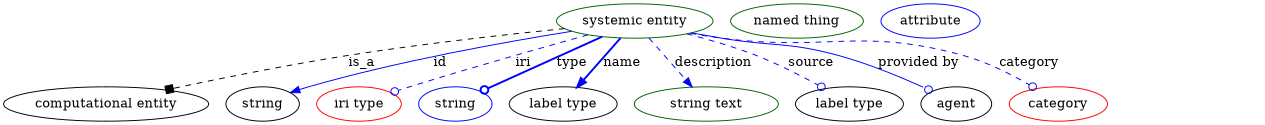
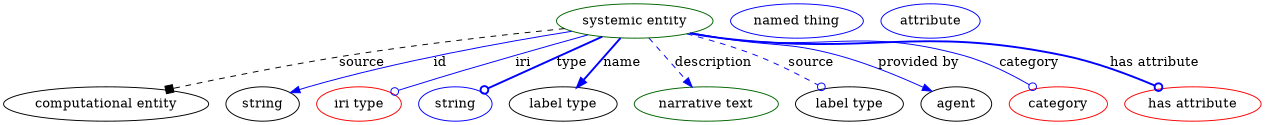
node "named thing": color darkgreen -> blue
edge "systemic entity" -> "category": style dashed -> solid
edge "systemic entity" -> "agent": arrowhead odot -> normal
edge "systemic entity" -> "computational entity": label "is_a" -> "source"
edge "systemic entity" -> "iri type": style dashed -> solid
node "string text": label "string text" -> "narrative text"
node "has attribute": added
